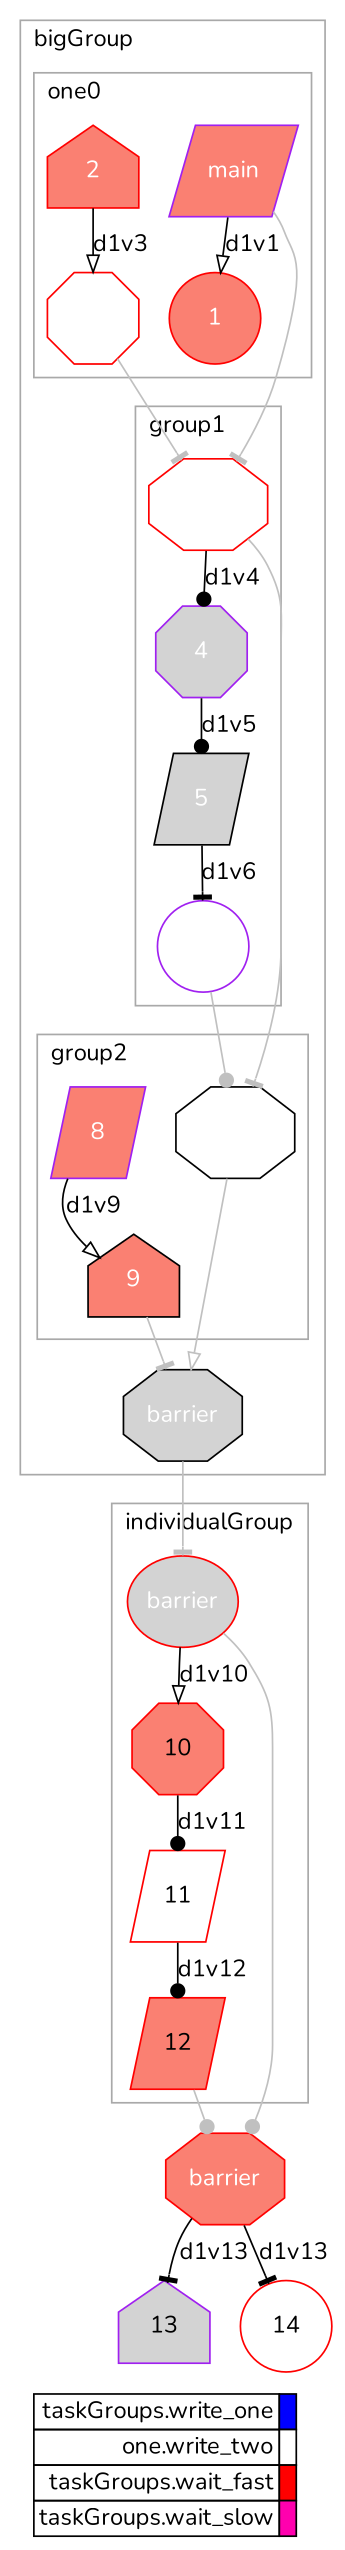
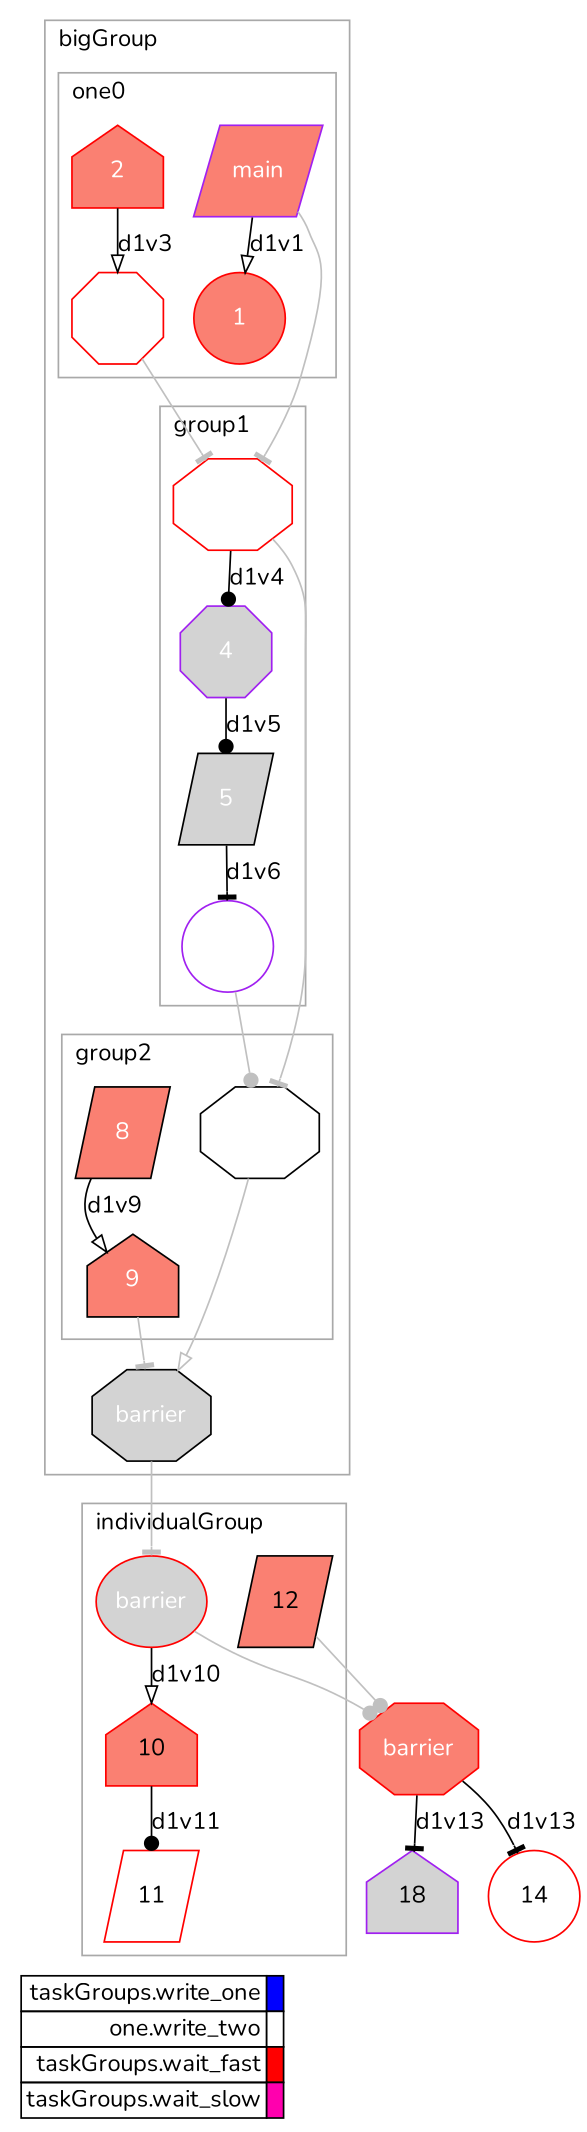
node "8": color purple -> black
node "10": shape octagon -> house
edge "11" -> "12": removed, label "d1v12"
node "12": color red -> black
node "13": label "13" -> "18"
